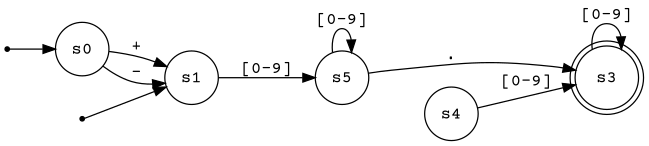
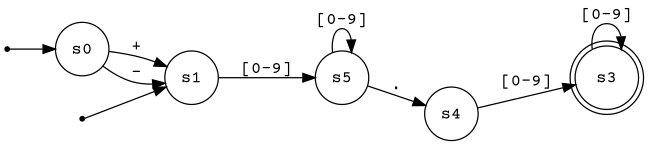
edge "s5" -> "s3": now "s5" -> "s4"
